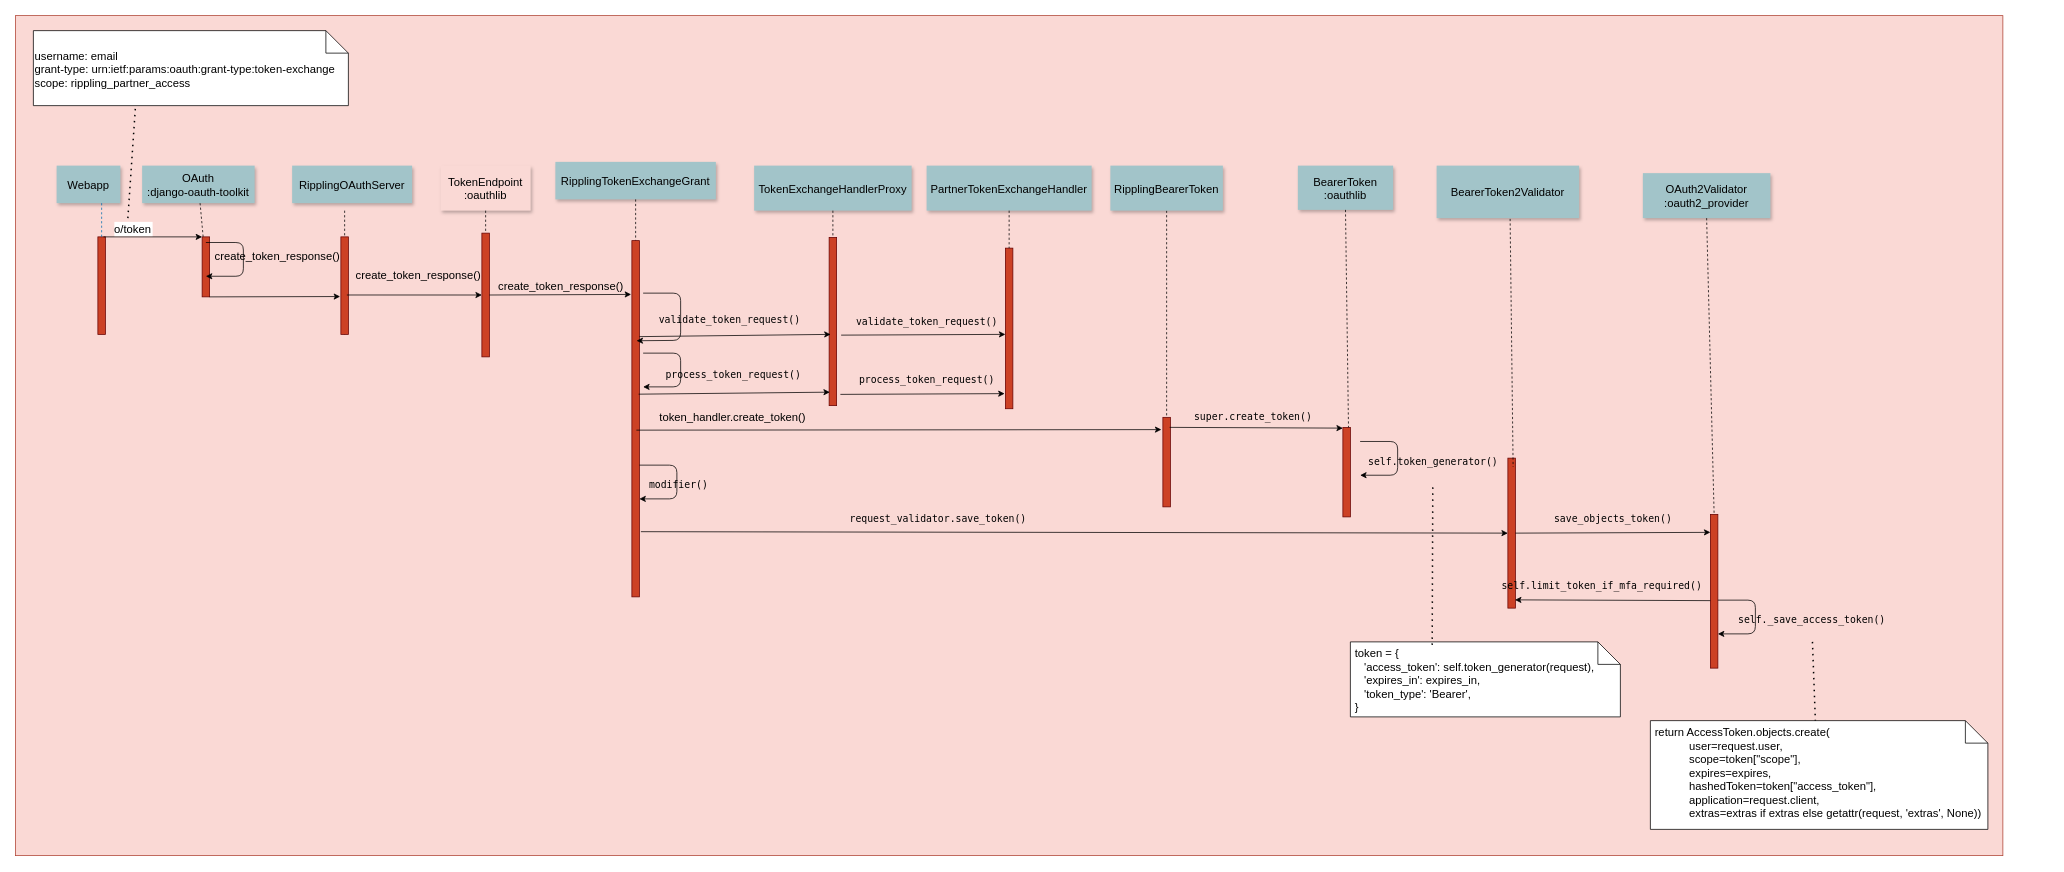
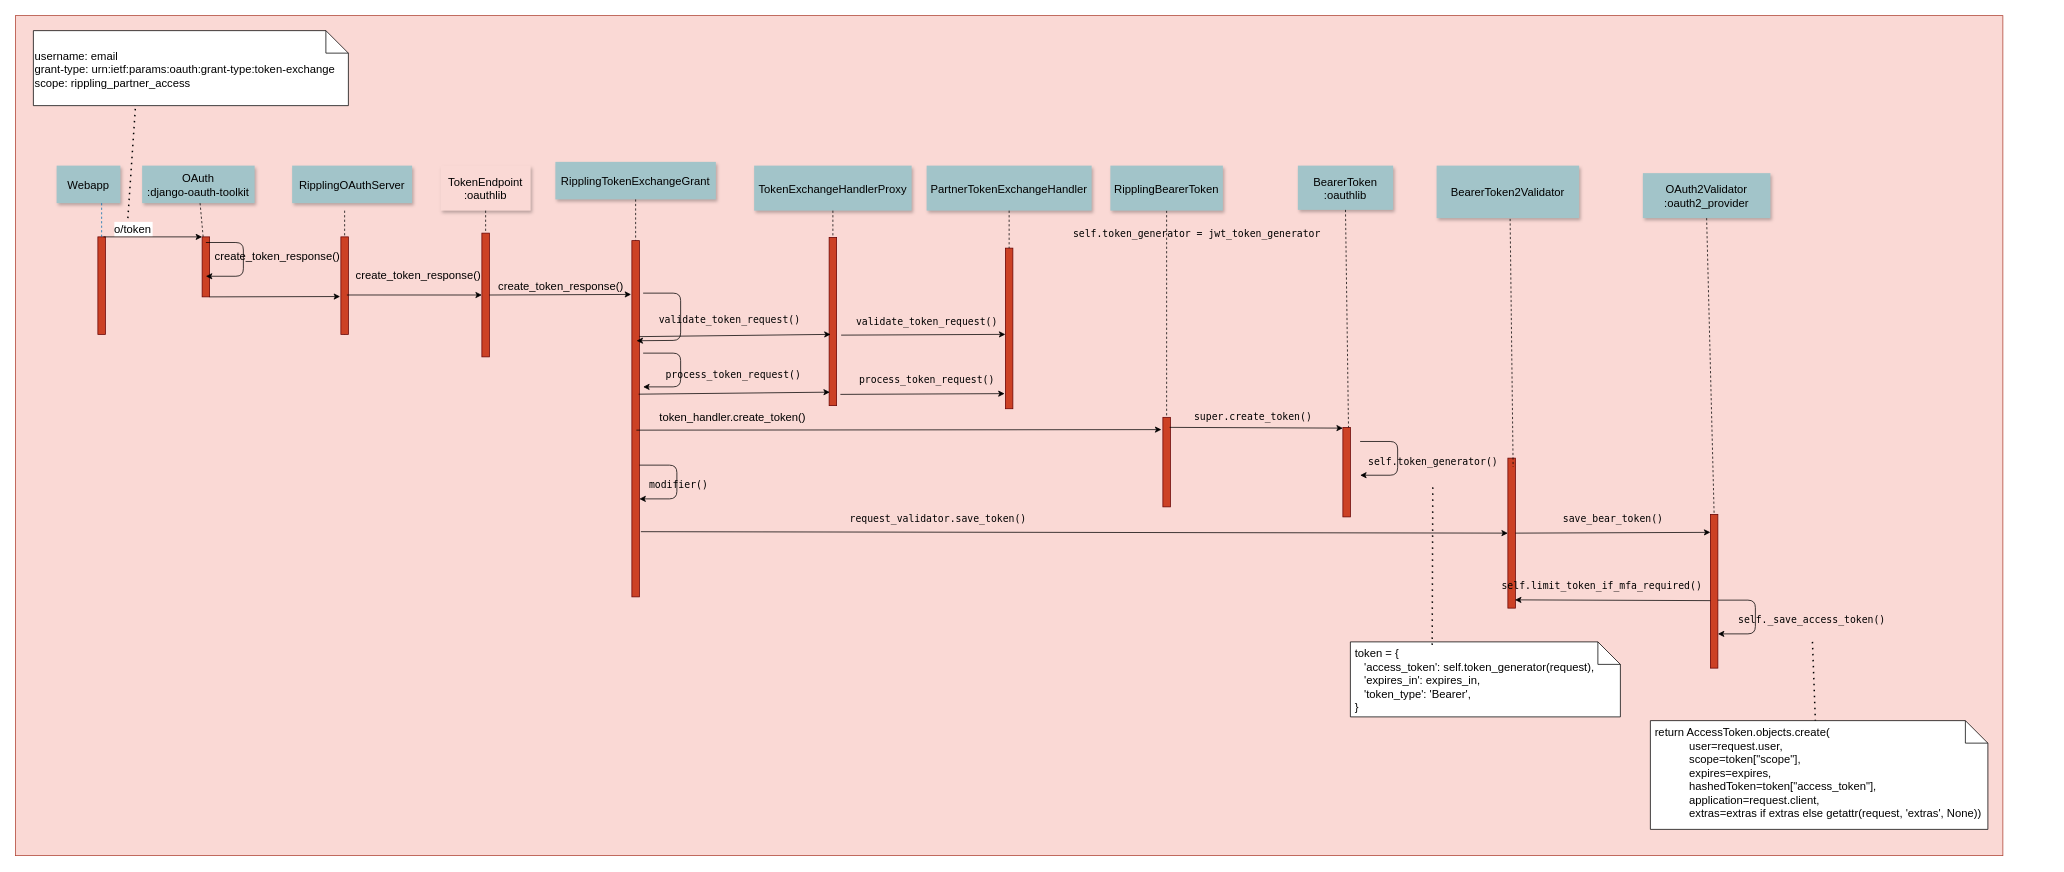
node "self.token_generator = jwt_token_generator": added
node "save_objects_token()": label "save_objects_token()" -> "save_bear_token()"
